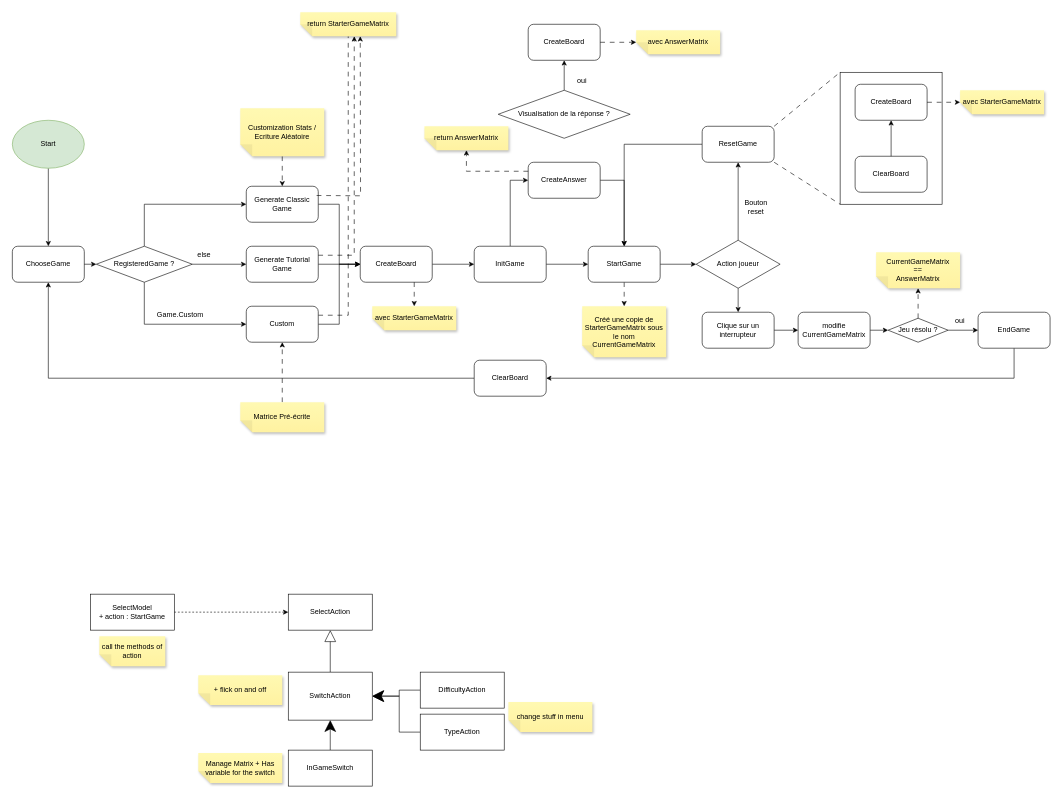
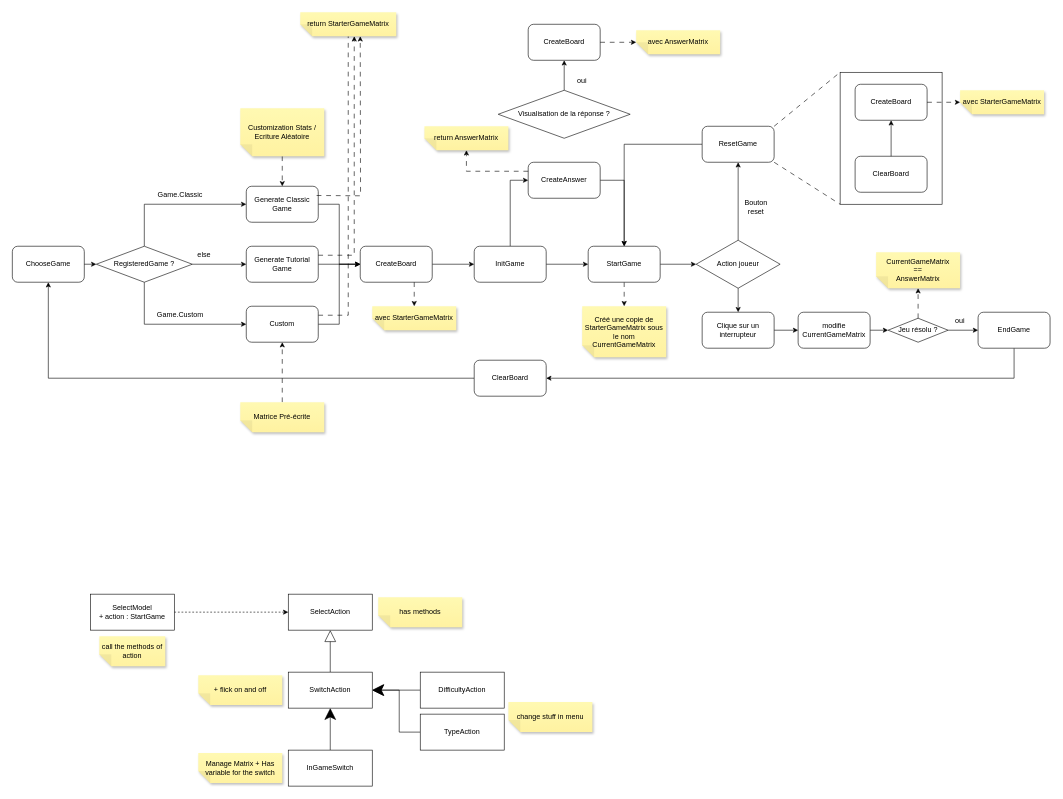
node "Start": removed
node "Game.Classic": added
edge "Start" -> "ChooseGame": removed
node "has methods": added
node "SwitchAction": size 84x48 -> 84x36
